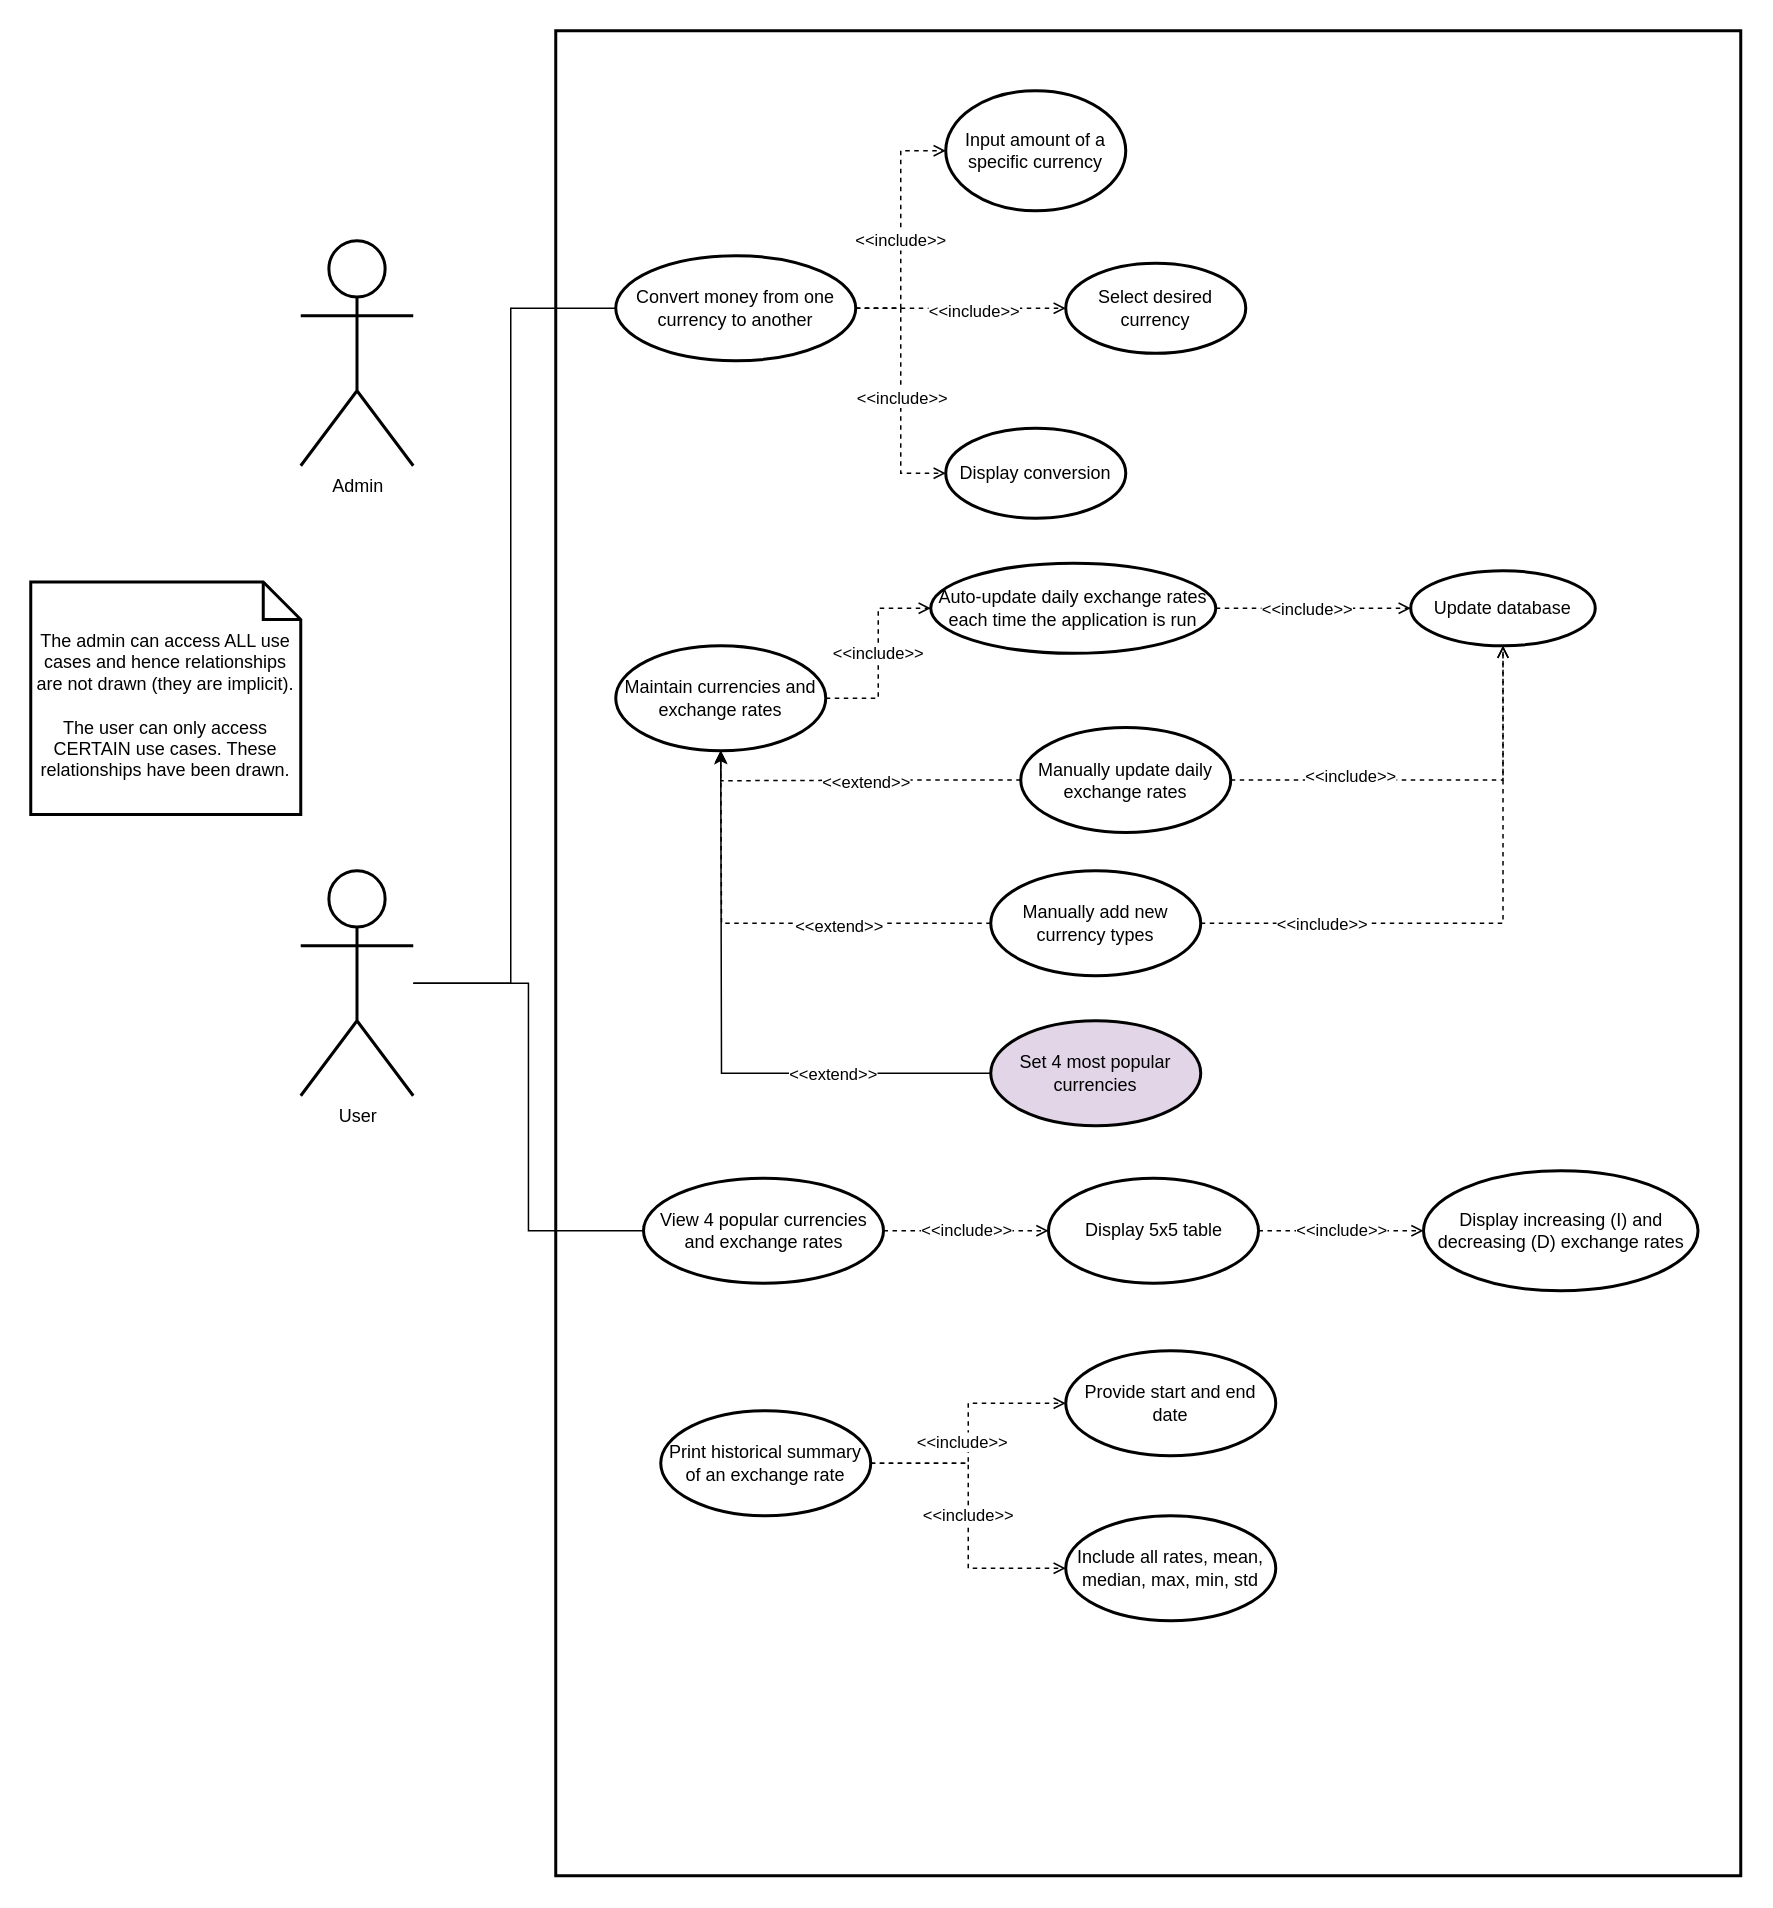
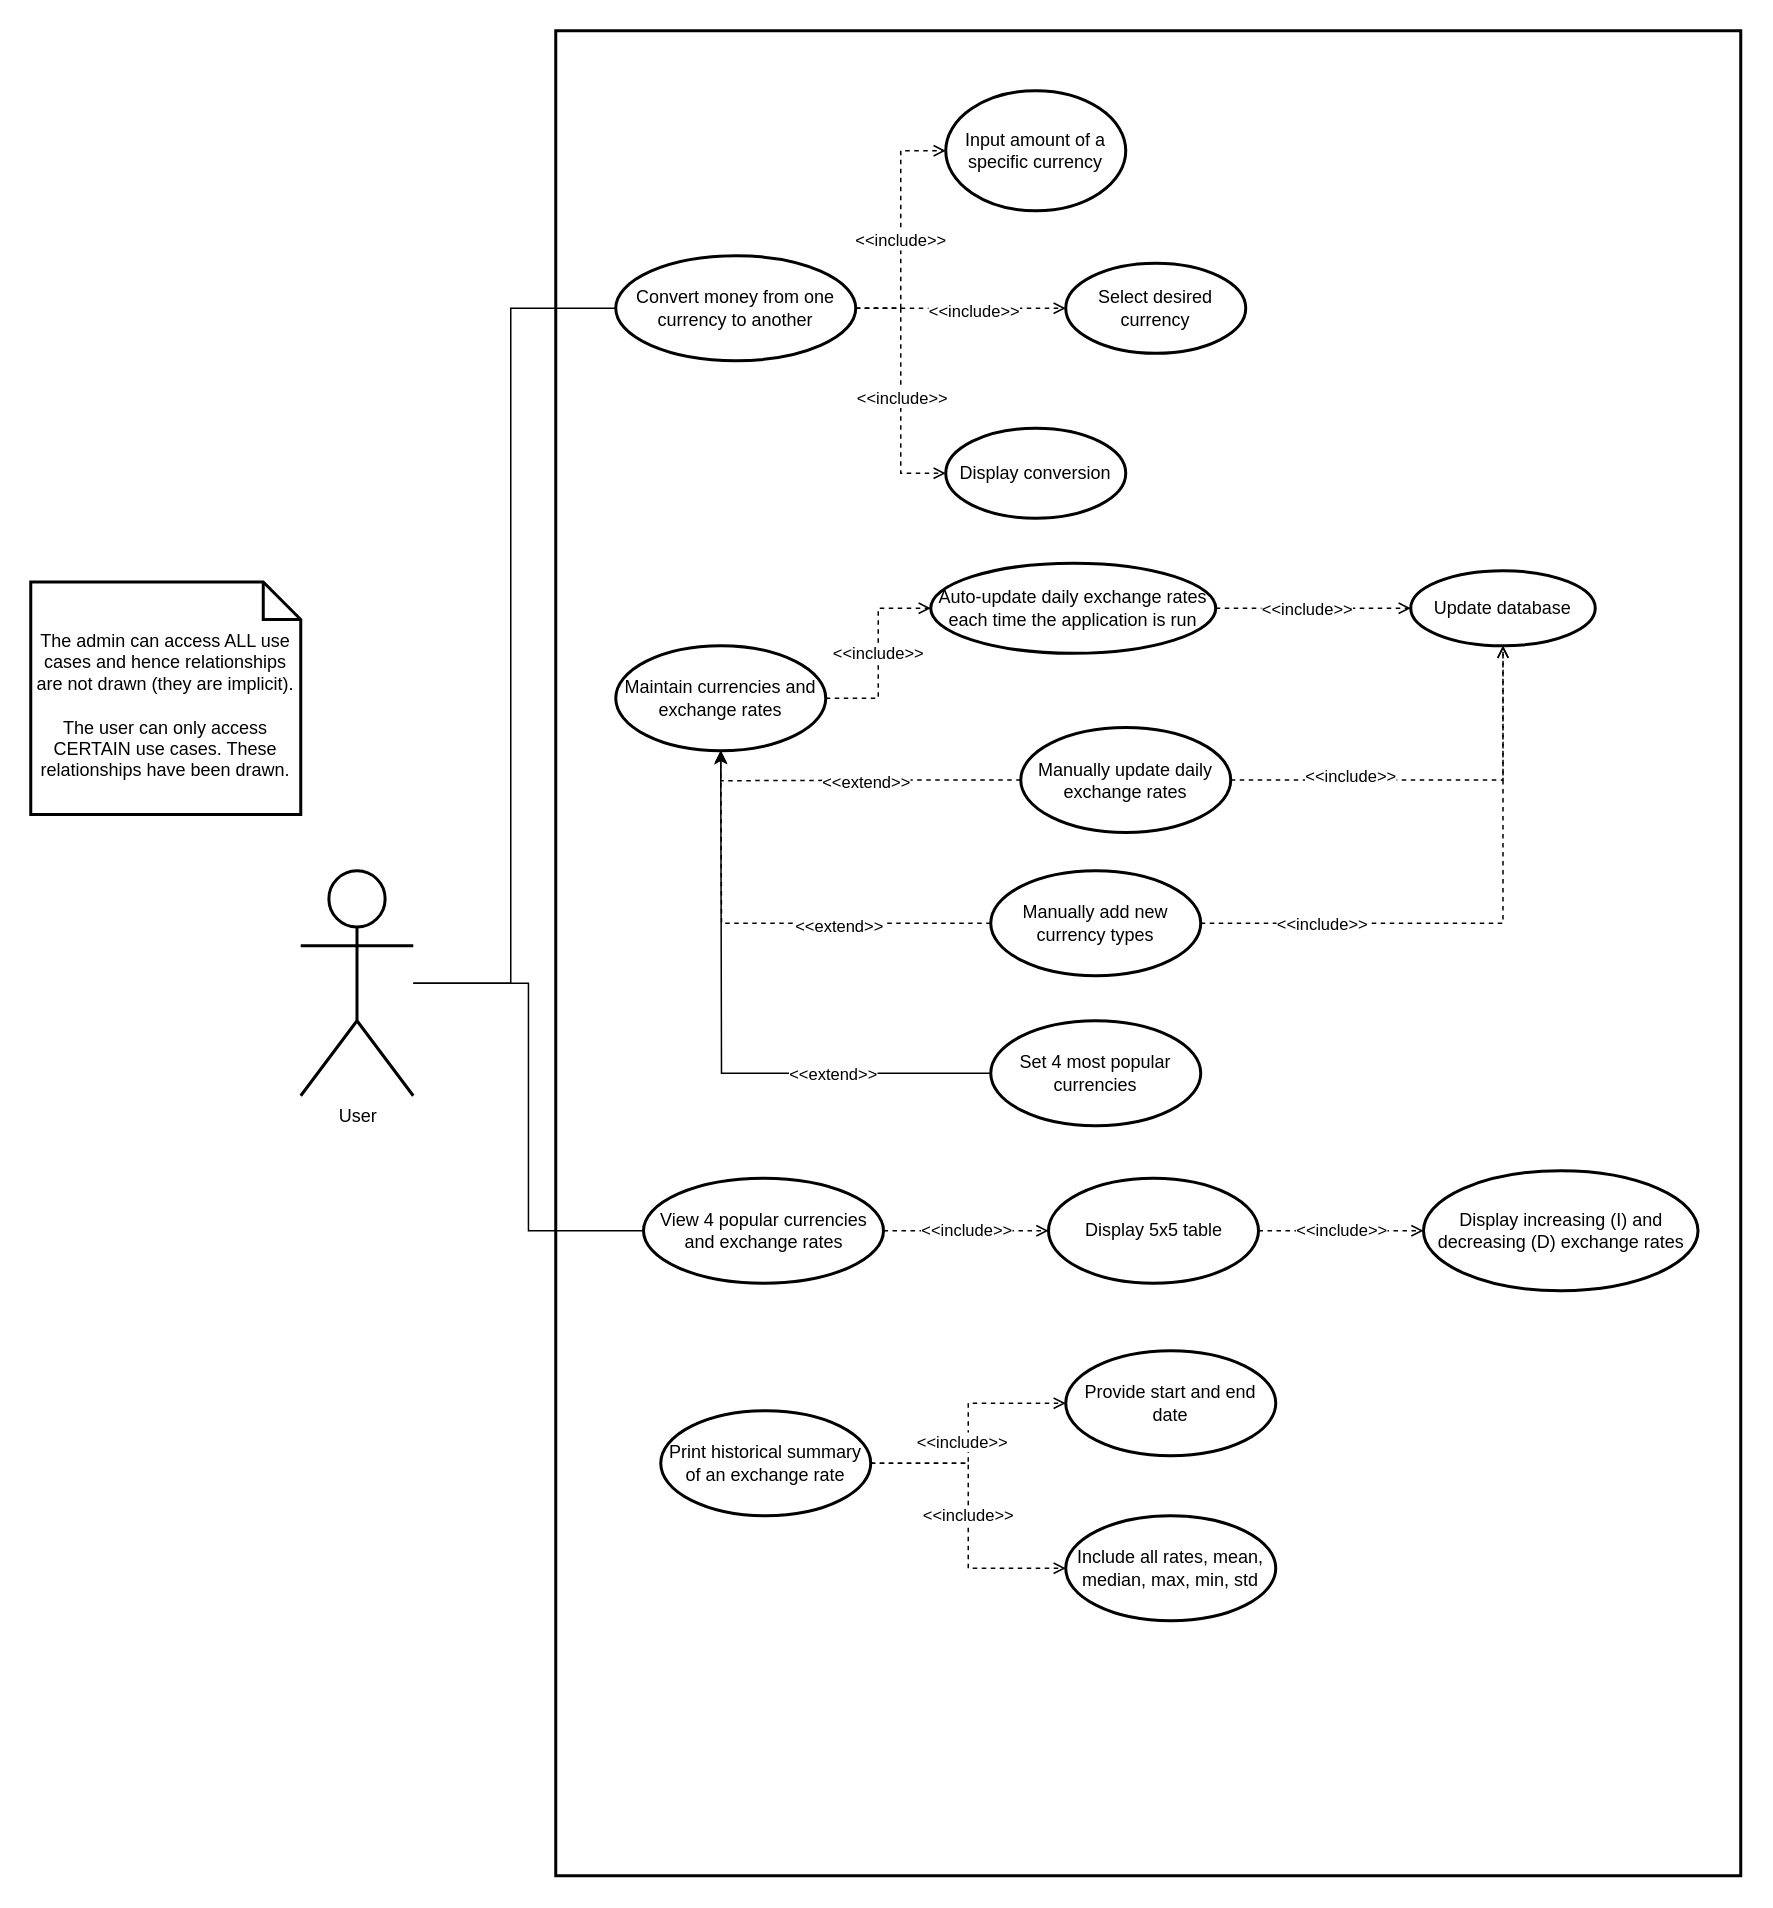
node "Admin": removed
node "Set 4 most popular currencies": fillcolor #e1d5e7 -> #ffffff
